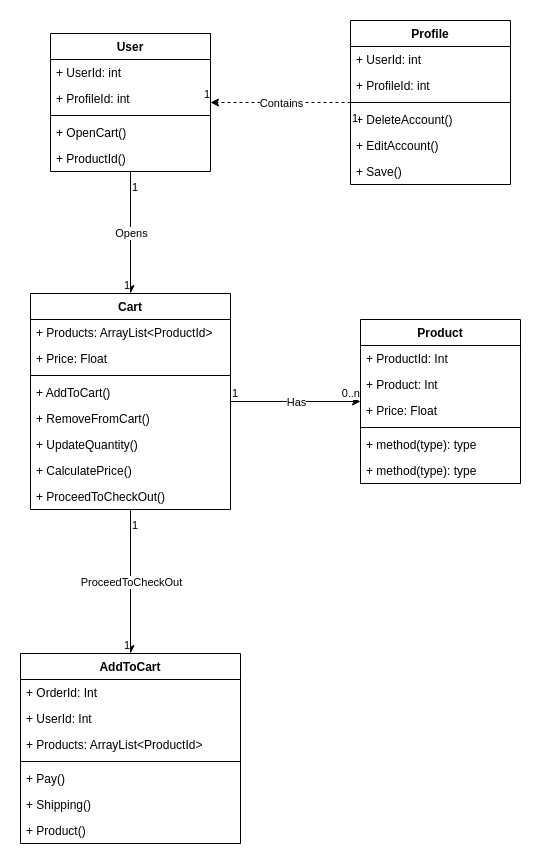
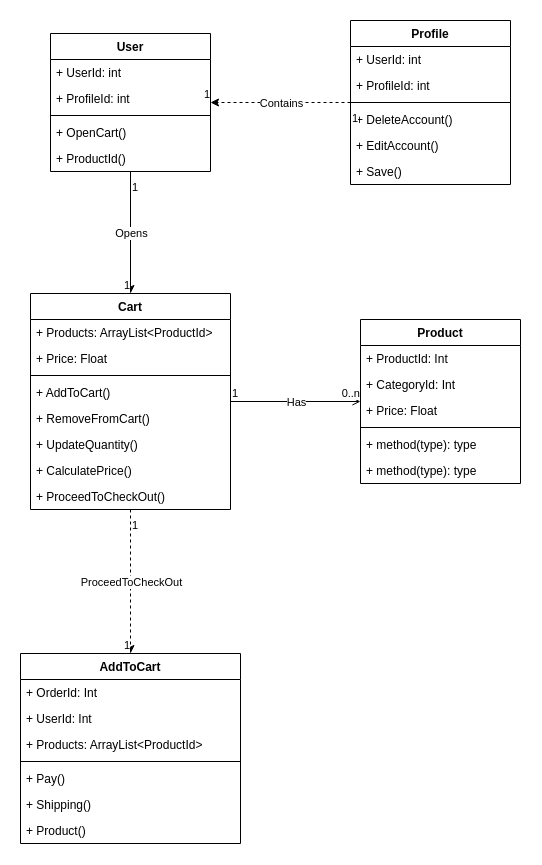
node "+ Product: Int": label "+ Product: Int" -> "+ CategoryId: Int"
edge "Cart" -> "Product": arrowhead classic -> open
edge "Cart" -> "AddToCart": style solid -> dashed
